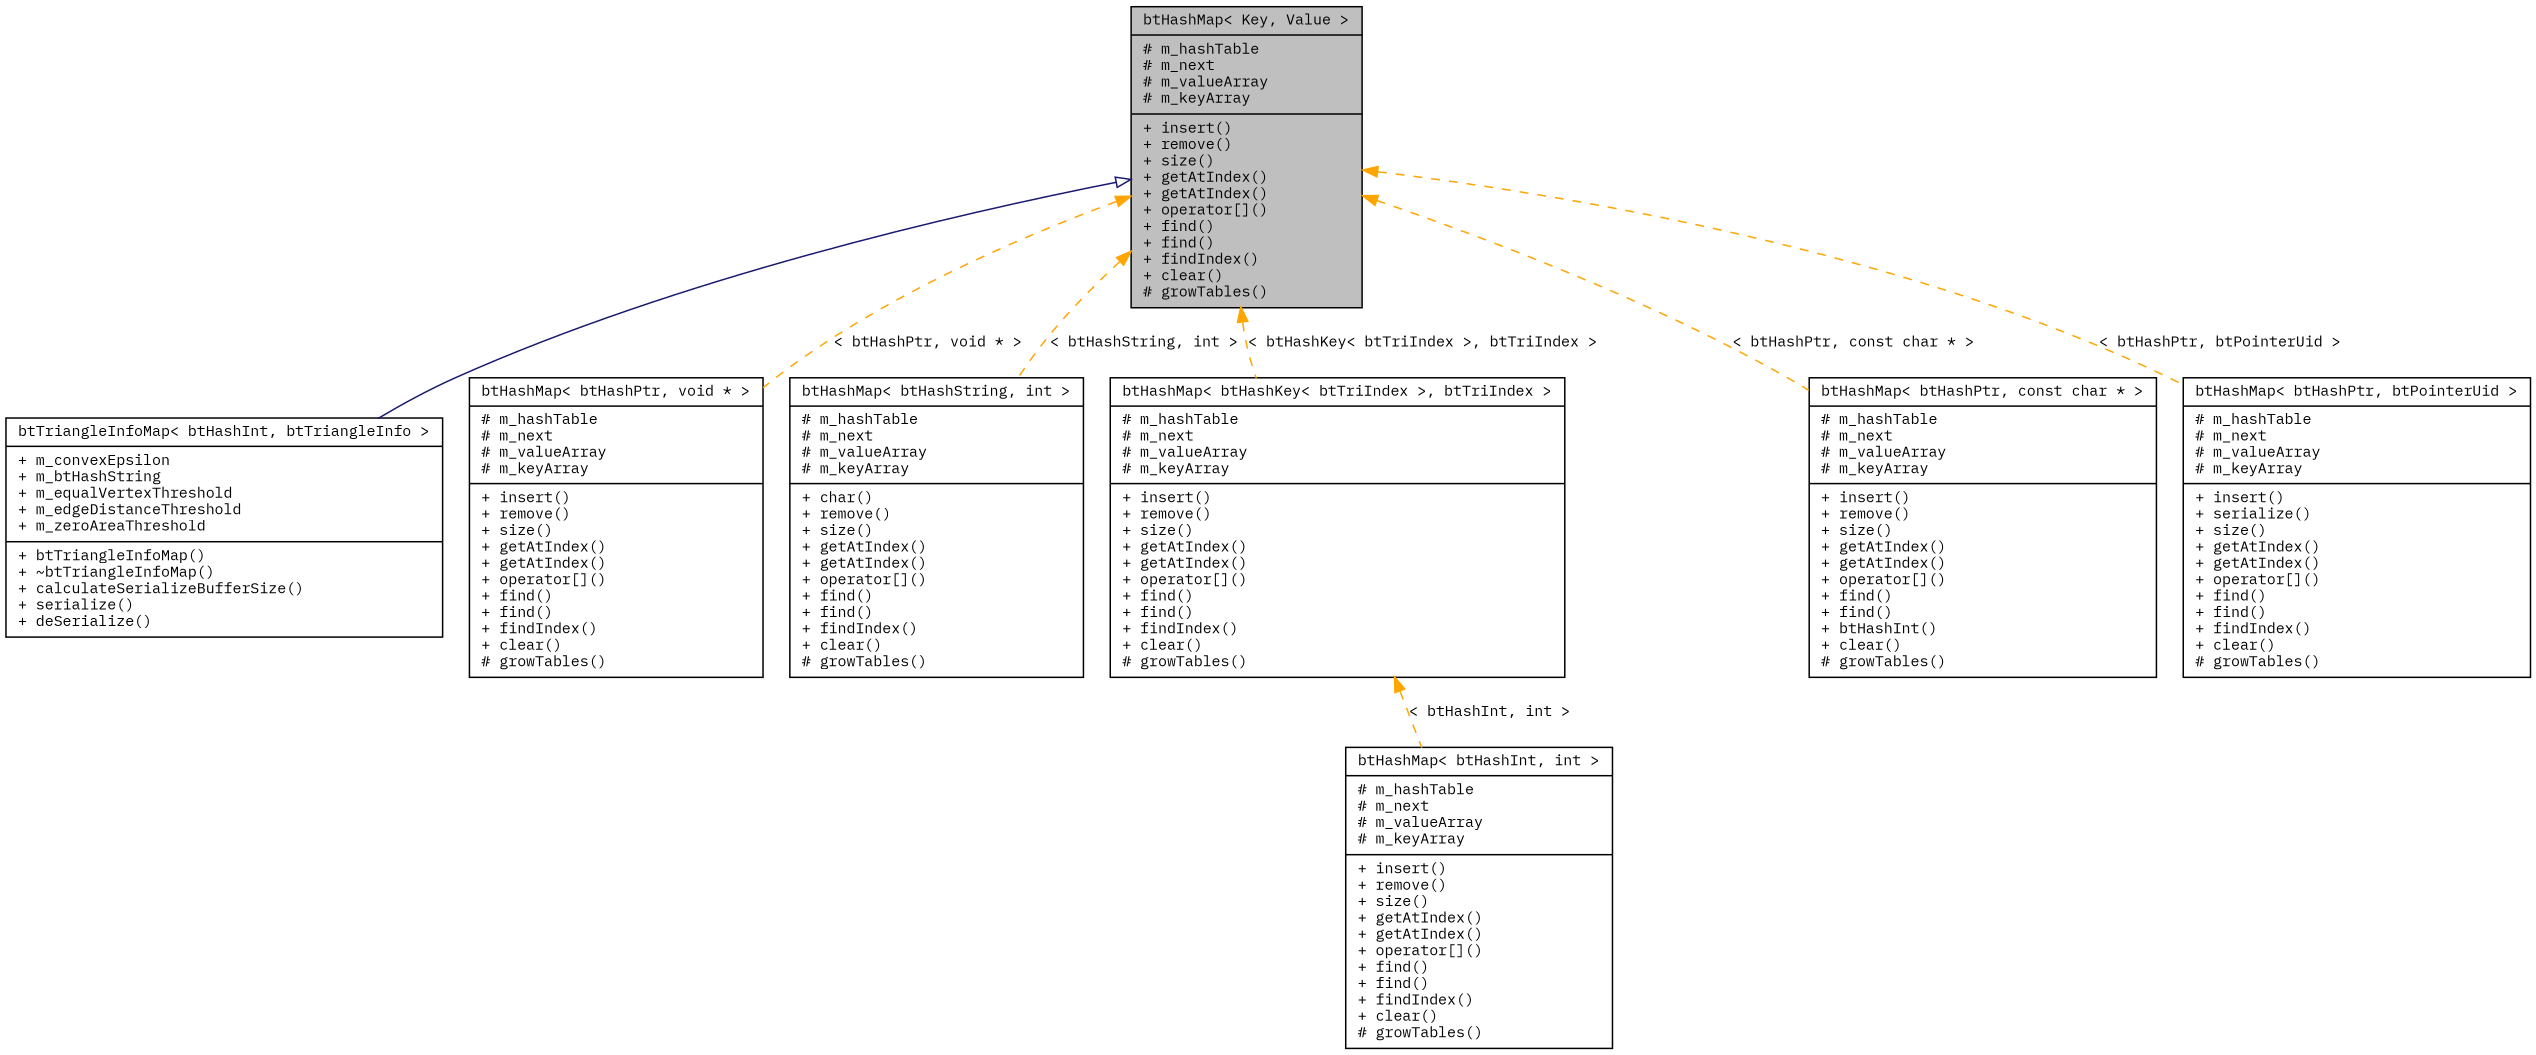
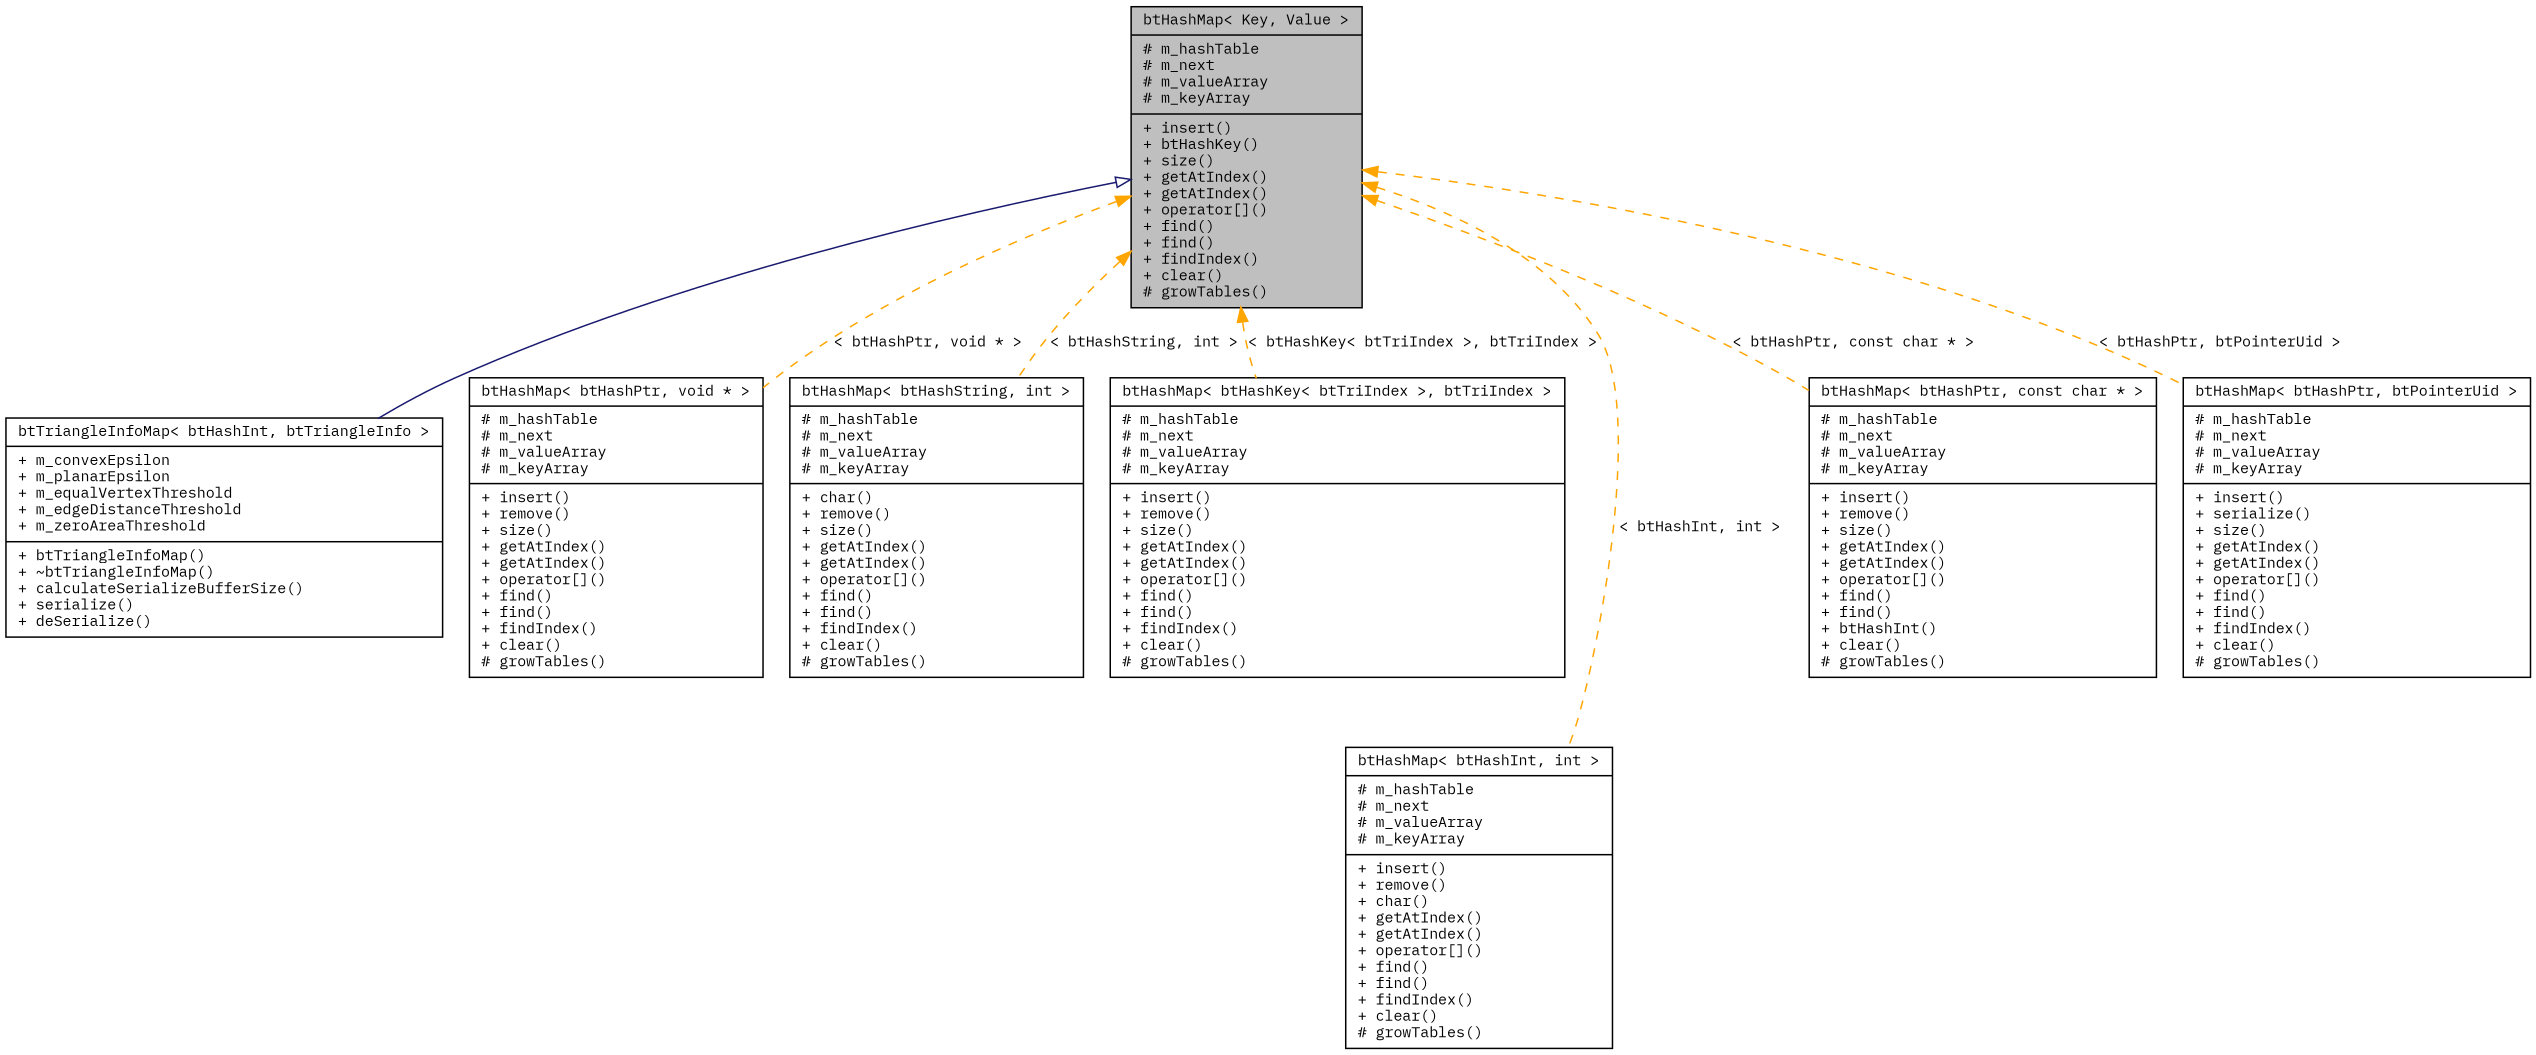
node "btHashMap< Key, Value >": text "+ remove()" -> "+ btHashKey()"
node "btTriangleInfoMap< btHashInt, btTriangleInfo >": text "+ m_btHashString" -> "+ m_planarEpsilon"
edge "btHashMap< btHashInt, int >" -> "btHashMap< btHashKey< btTriIndex >, btTriIndex >": now "btHashMap< btHashInt, int >" -> "btHashMap< Key, Value >"
node "btHashMap< btHashInt, int >": text "+ size()" -> "+ char()"
